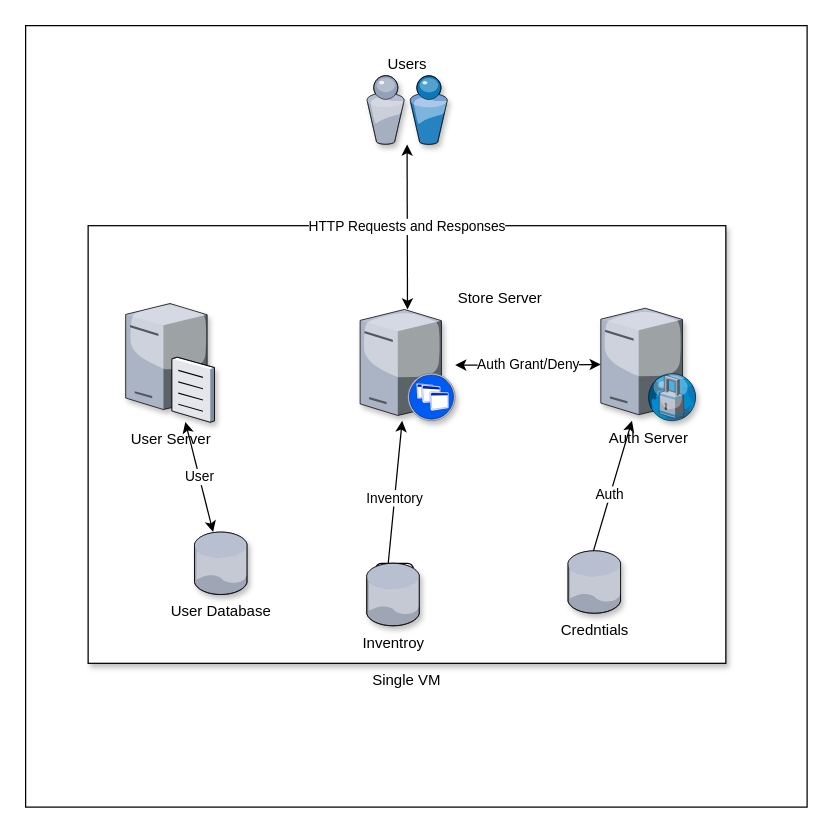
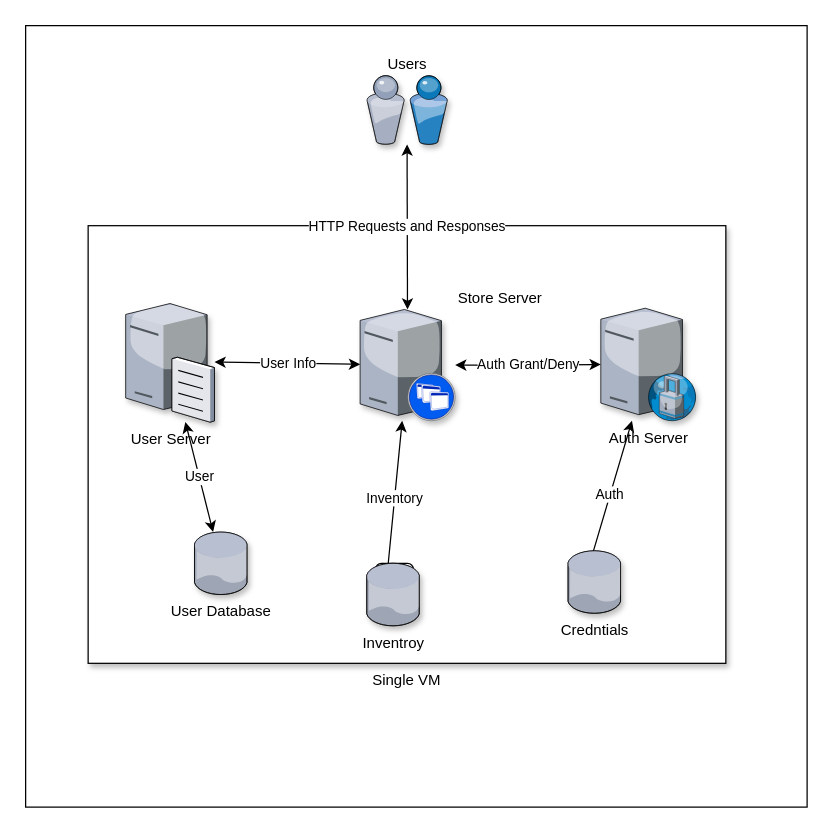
edge "User Server" -- "Store Server": added, label "User Info"
